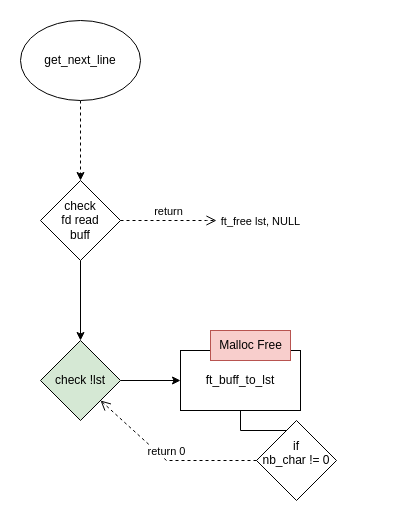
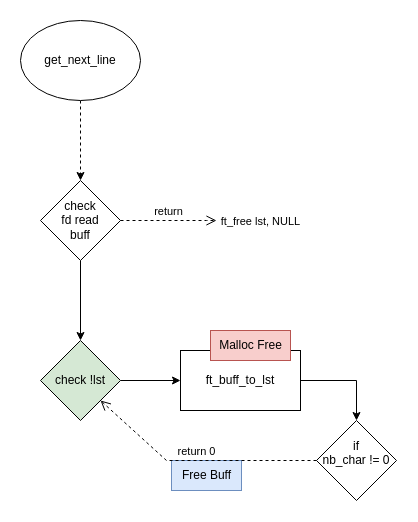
node "if nb_char != 0": moved (297, 461) -> (357, 461)
node "Free Buff": added
